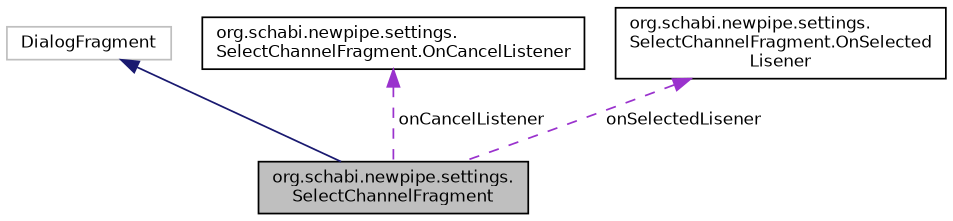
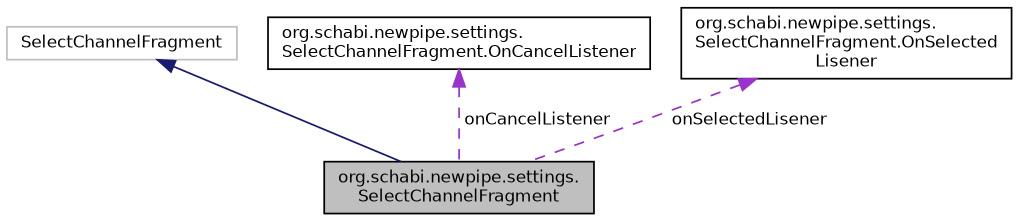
node "DialogFragment": label "DialogFragment" -> "SelectChannelFragment"
